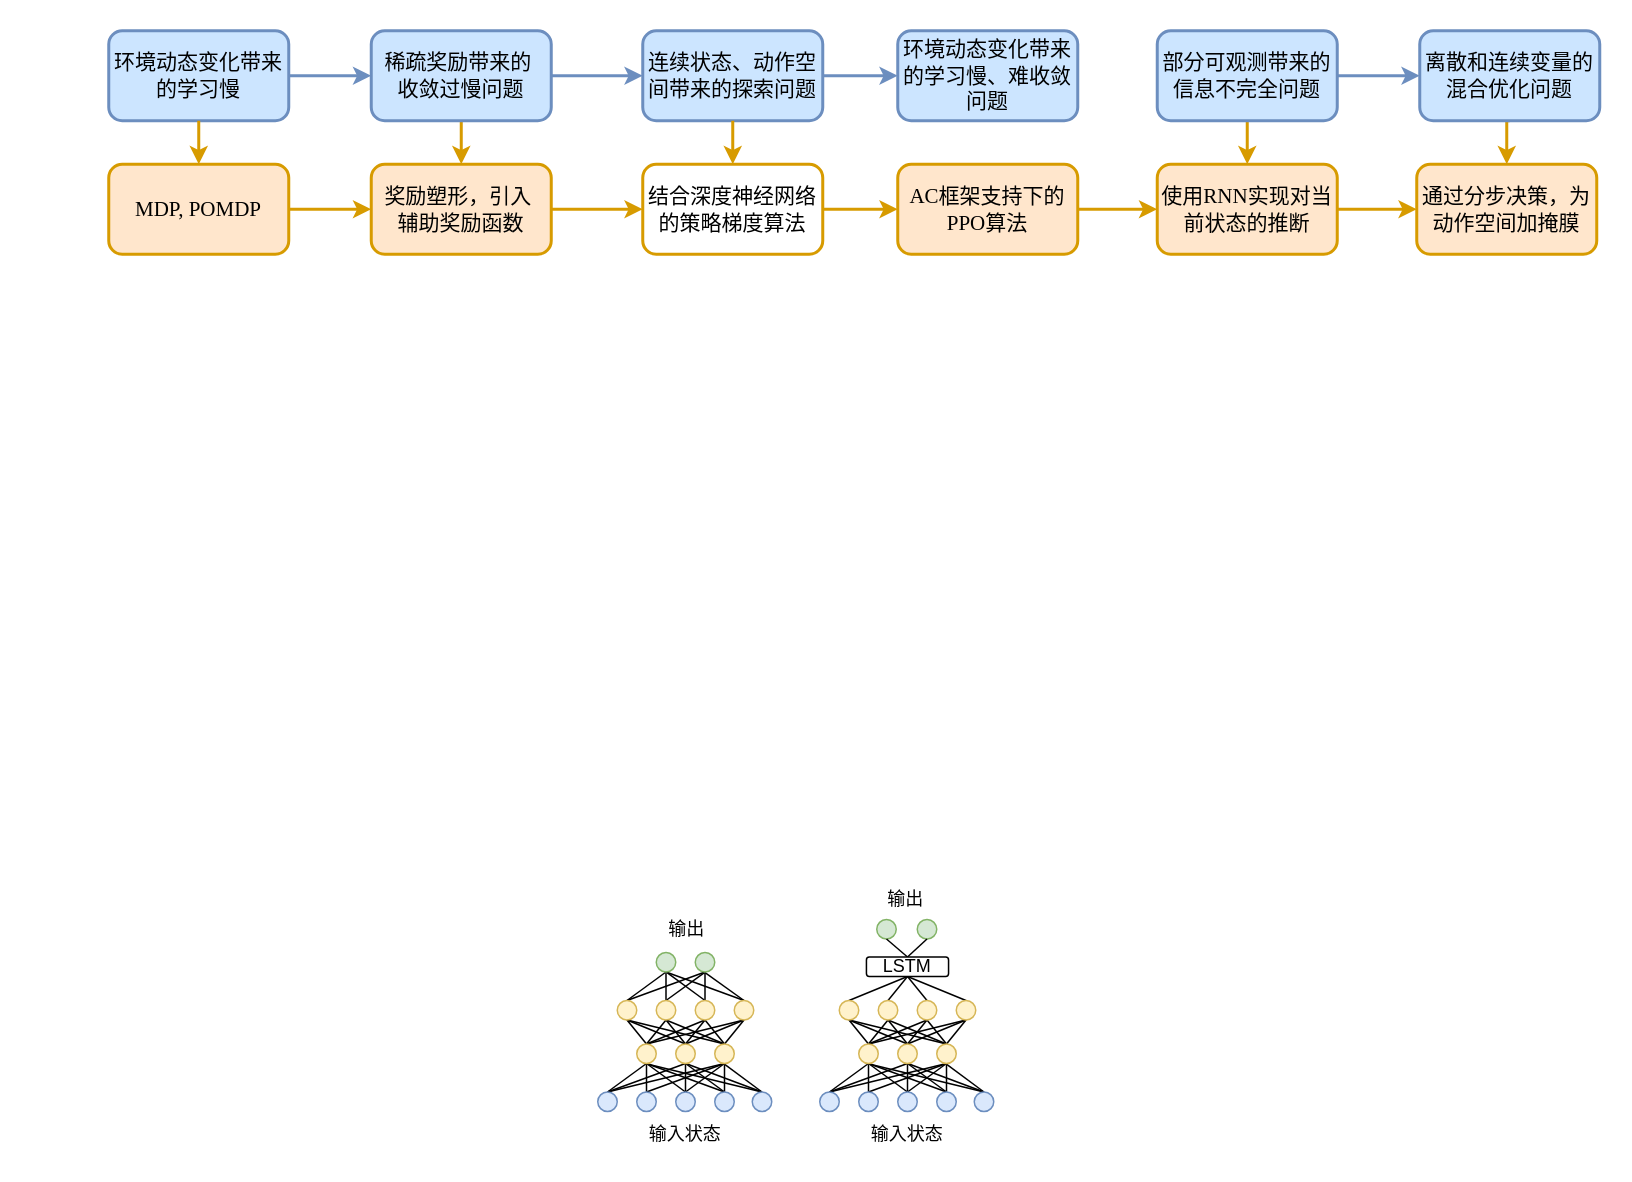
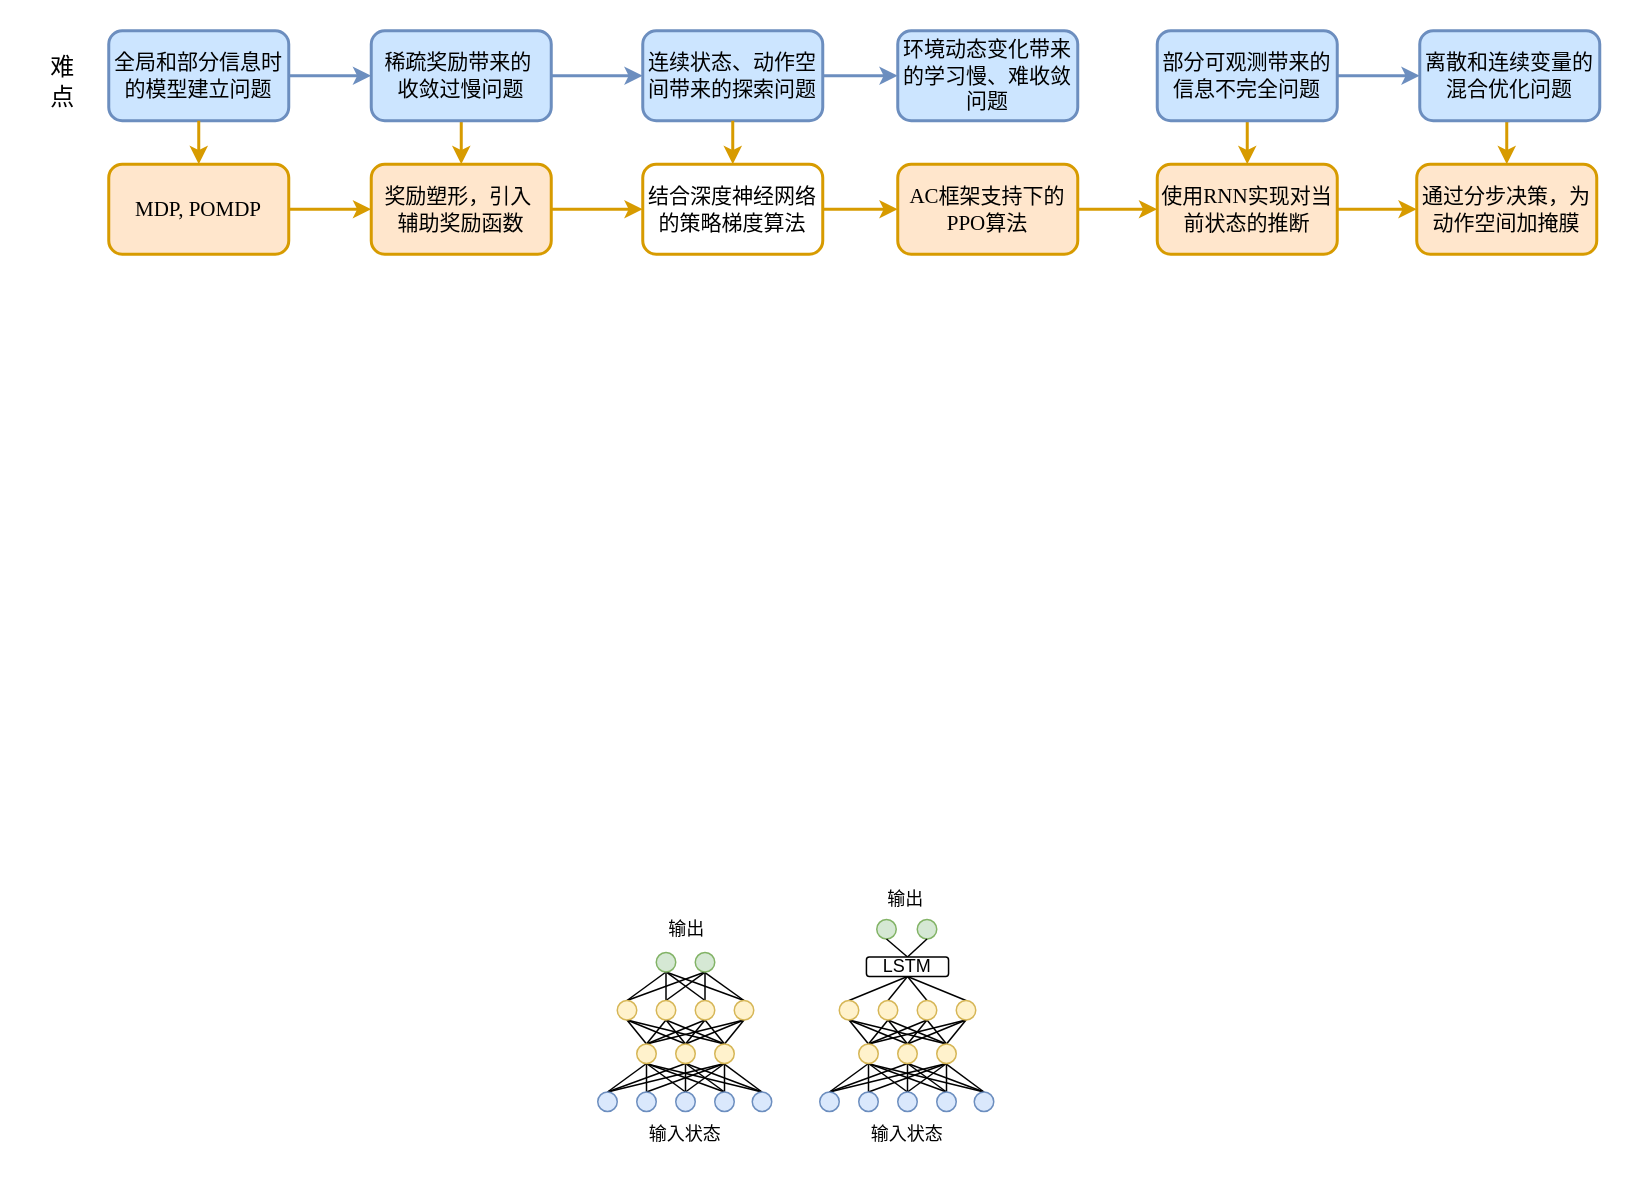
node "环境动态变化带来的学习慢": label "环境动态变化带来的学习慢" -> "全局和部分信息时的模型建立问题"
node "难 点": added
